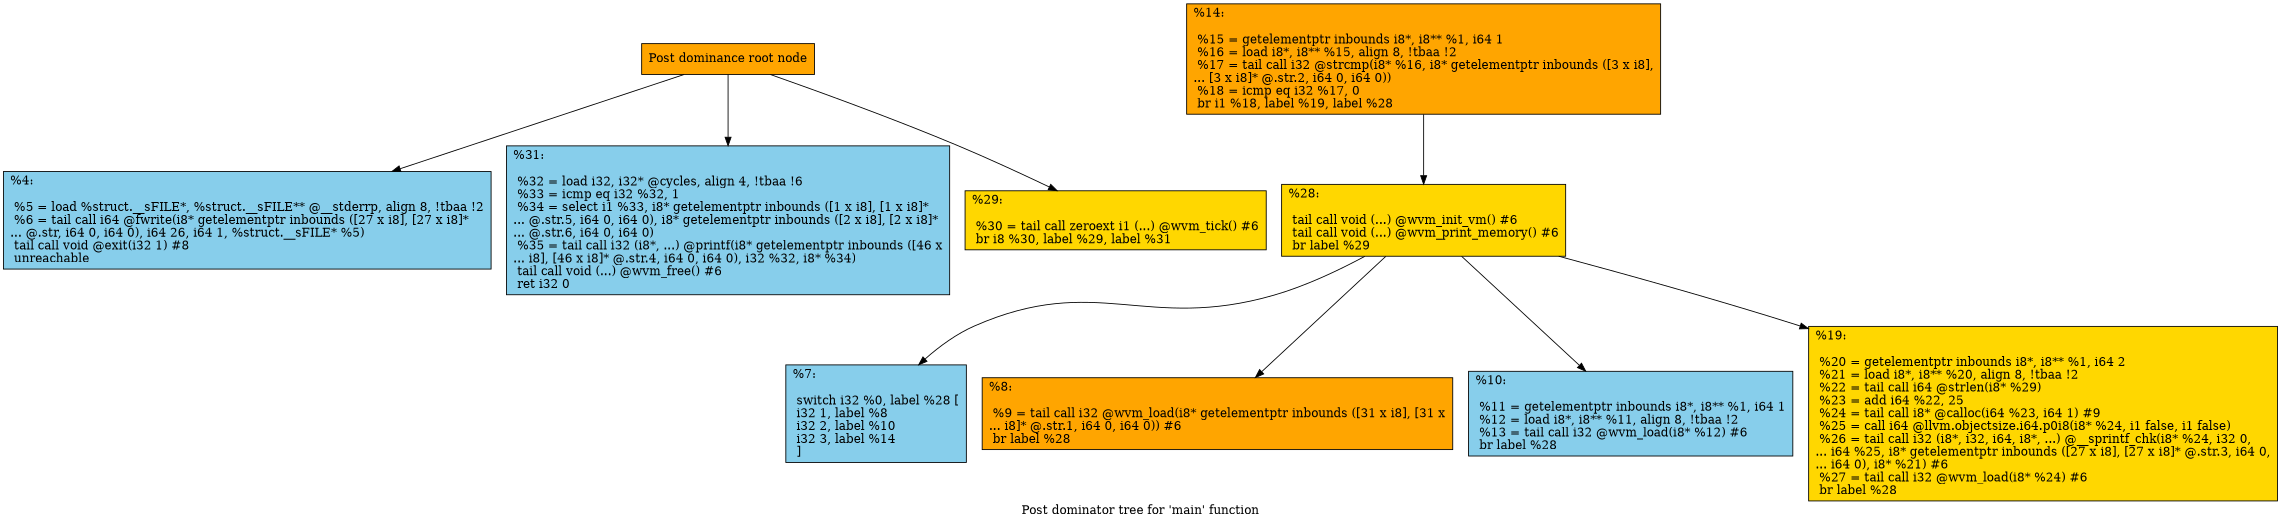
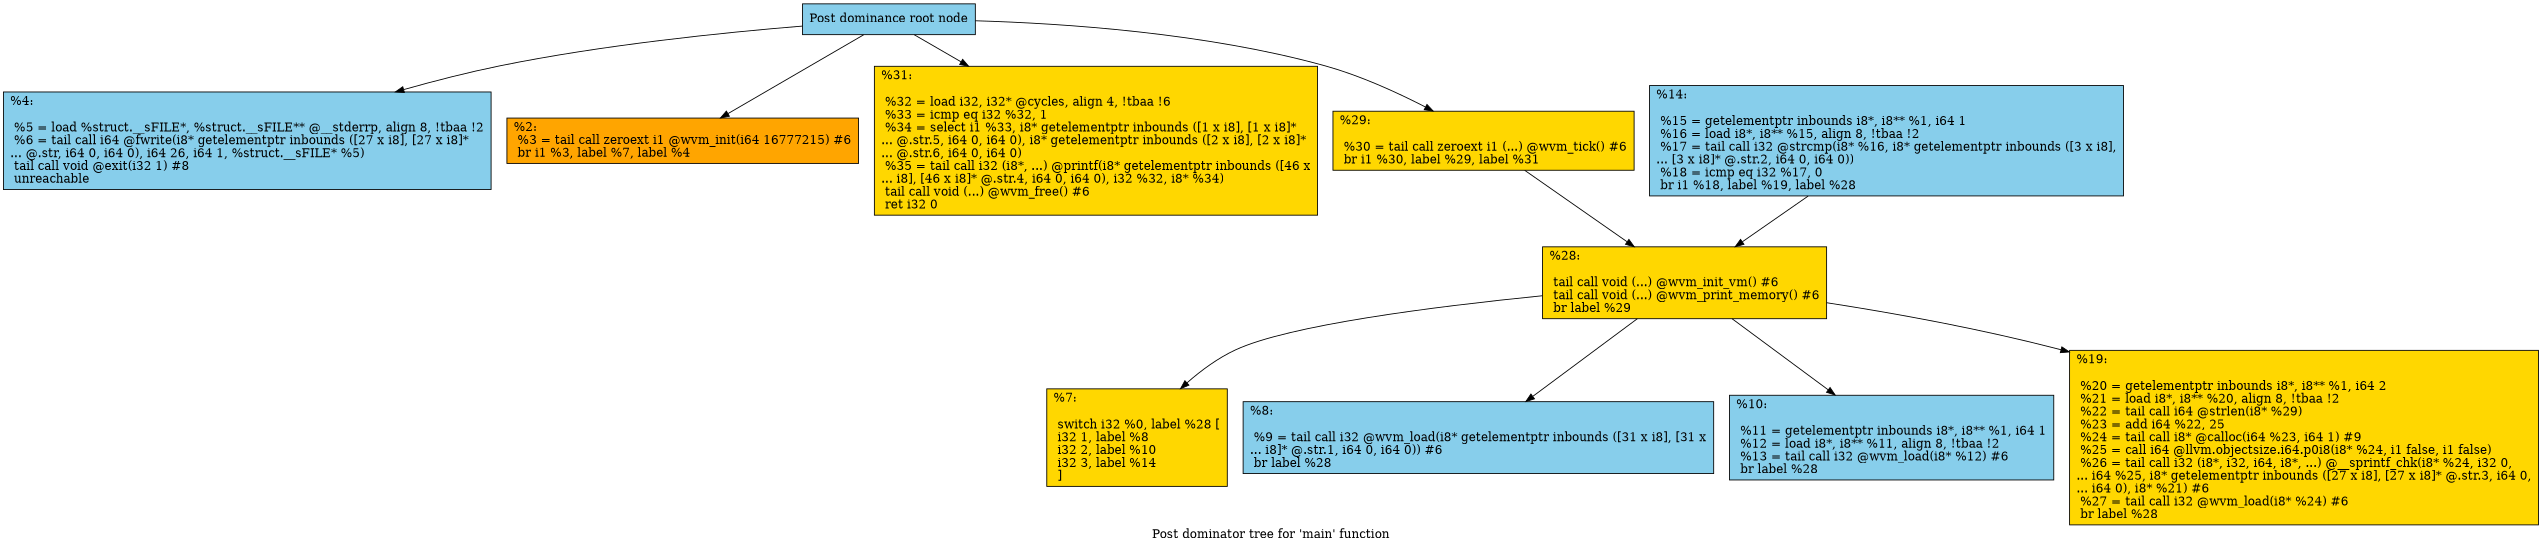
node "Post dominance root node": fillcolor orange -> skyblue
node "%14:": fillcolor orange -> skyblue
node "%2:": added
edge "%29:" -> "%28:": added
node "%31:": fillcolor skyblue -> gold
node "%29:": text "br i8 %30, label %29, label %31" -> "br i1 %30, label %29, label %31"
node "%7:": fillcolor skyblue -> gold
node "%8:": fillcolor orange -> skyblue
